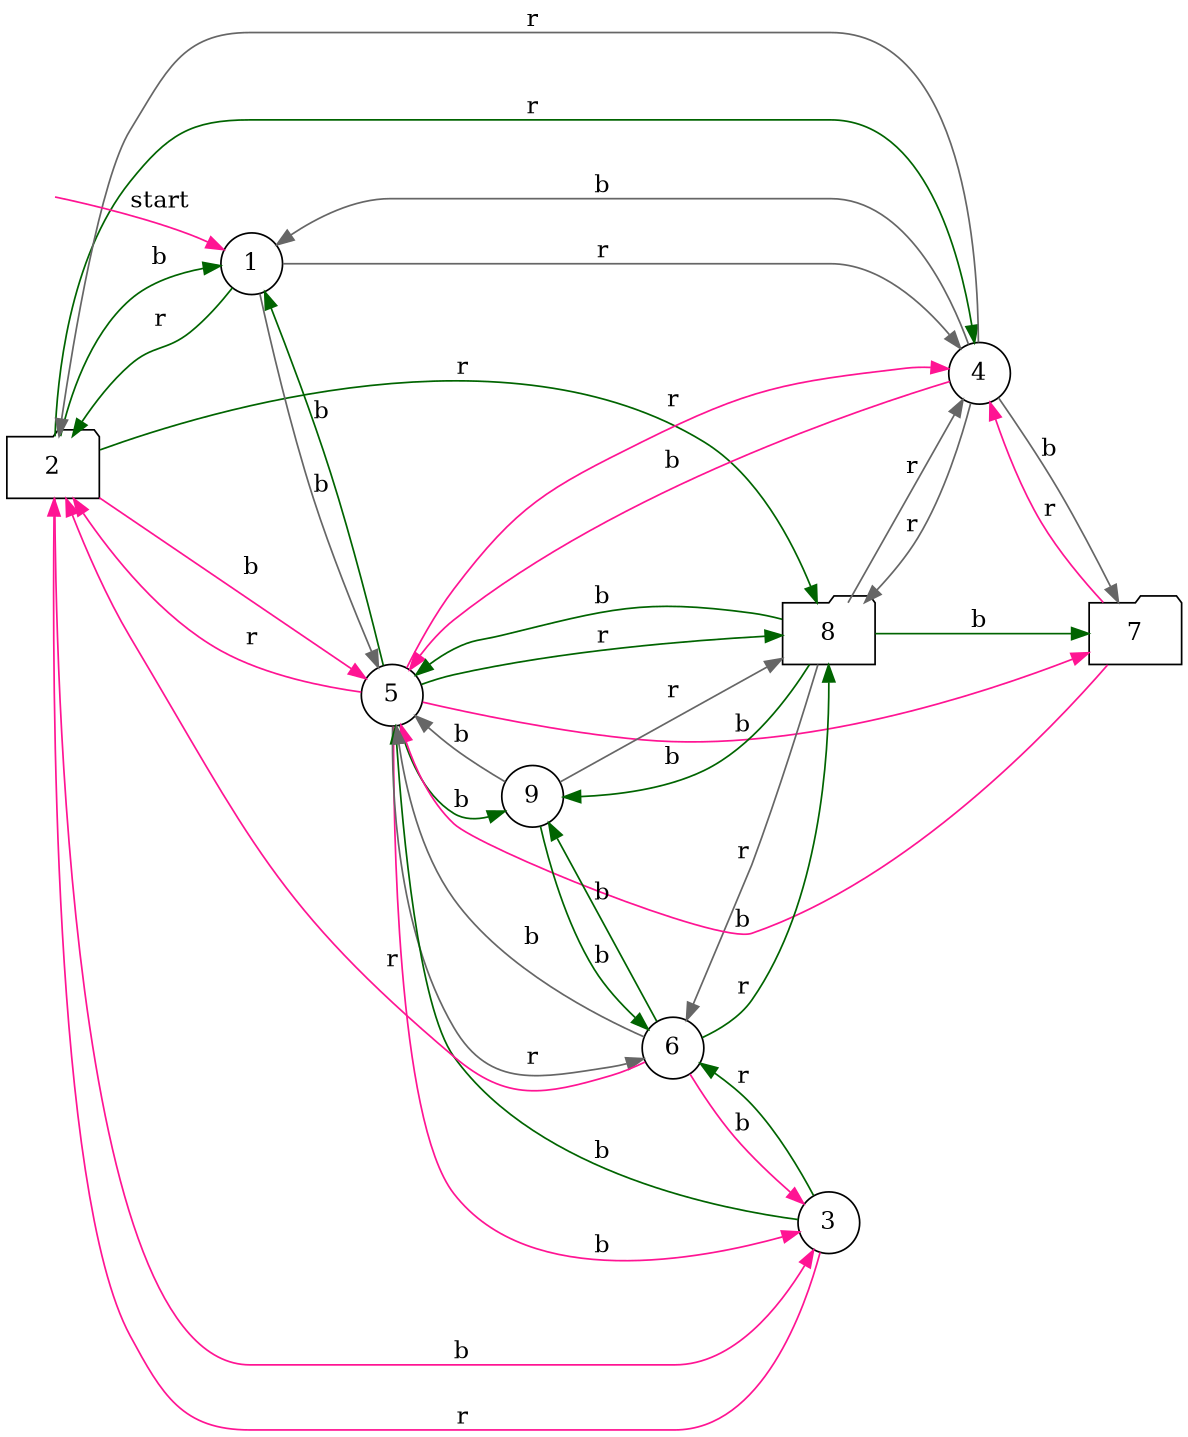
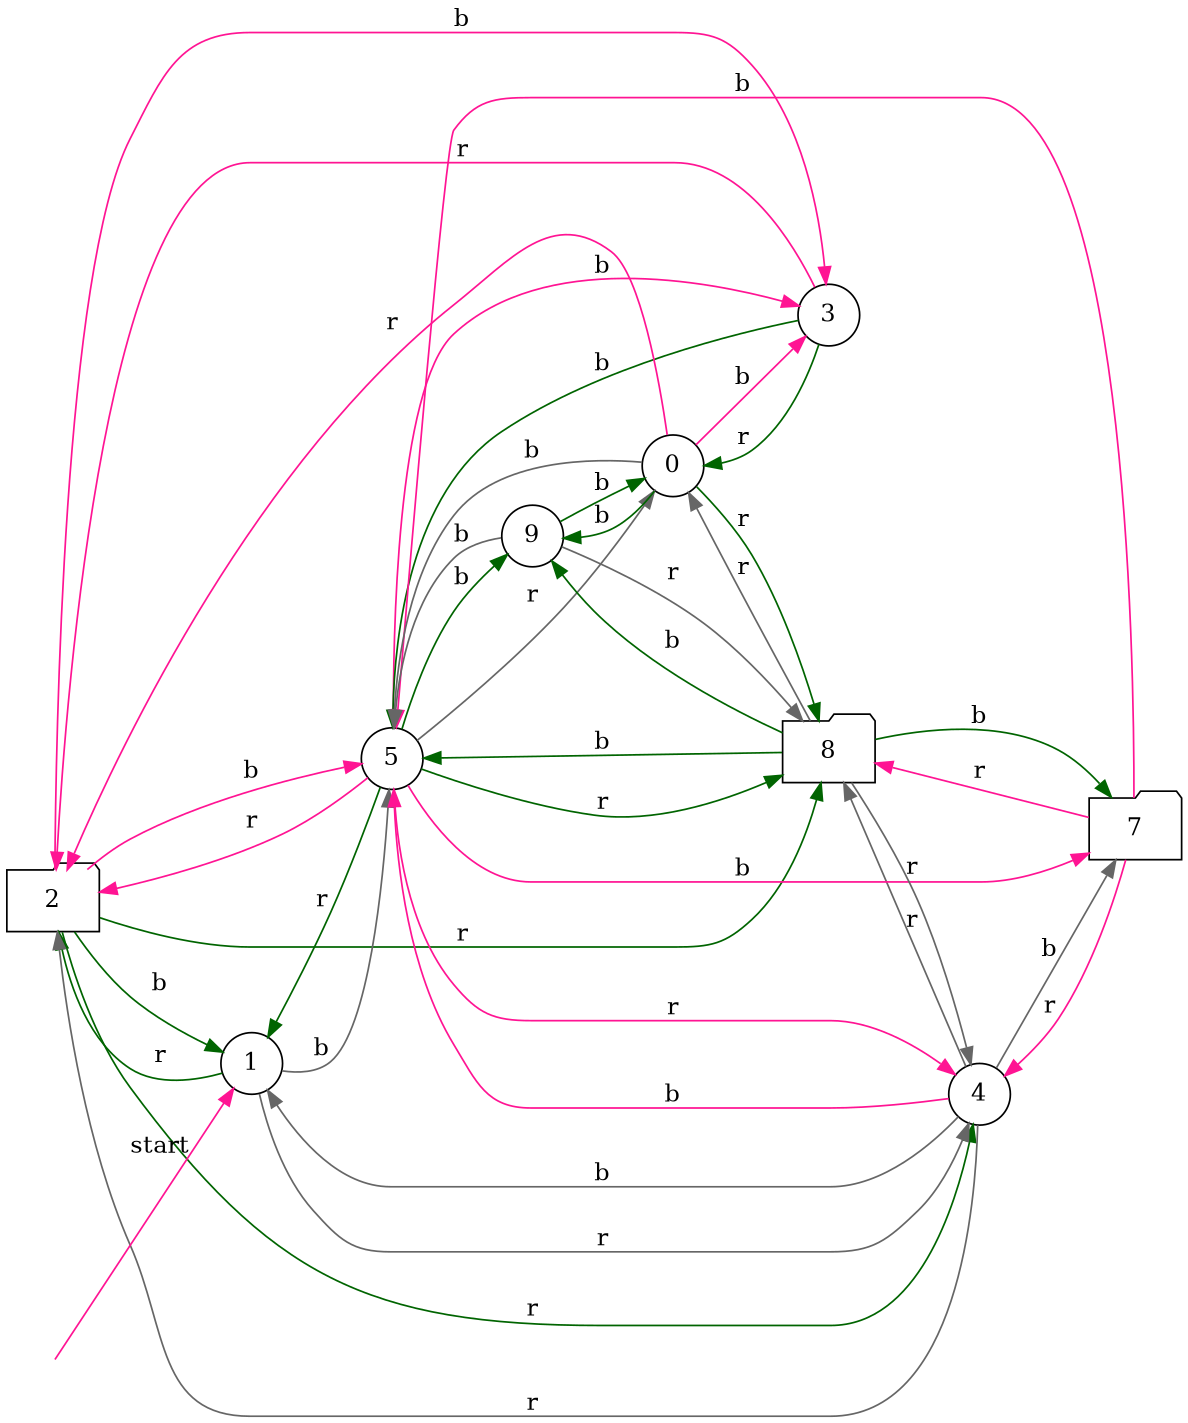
edge "5" -> "1": label "b" -> "r"
edge "7" -> "8": added, label "r"
node "6": label "6" -> "0"
